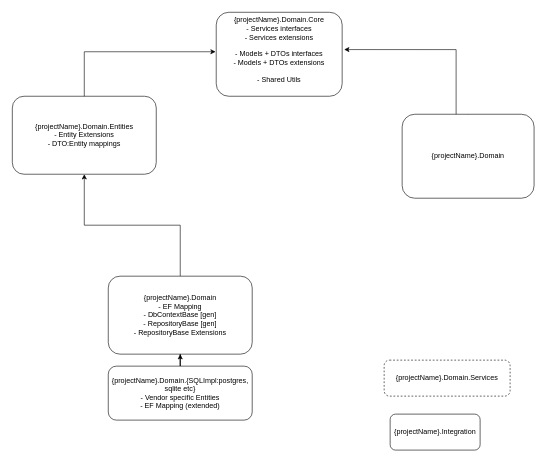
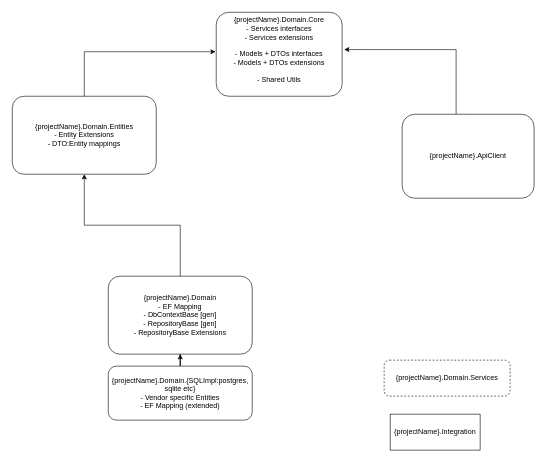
node "{projectName}.Domain": label "{projectName}.Domain" -> "{projectName}.ApiClient"
node "{projectName}.Integration": shape rounded rectangle -> rectangle
